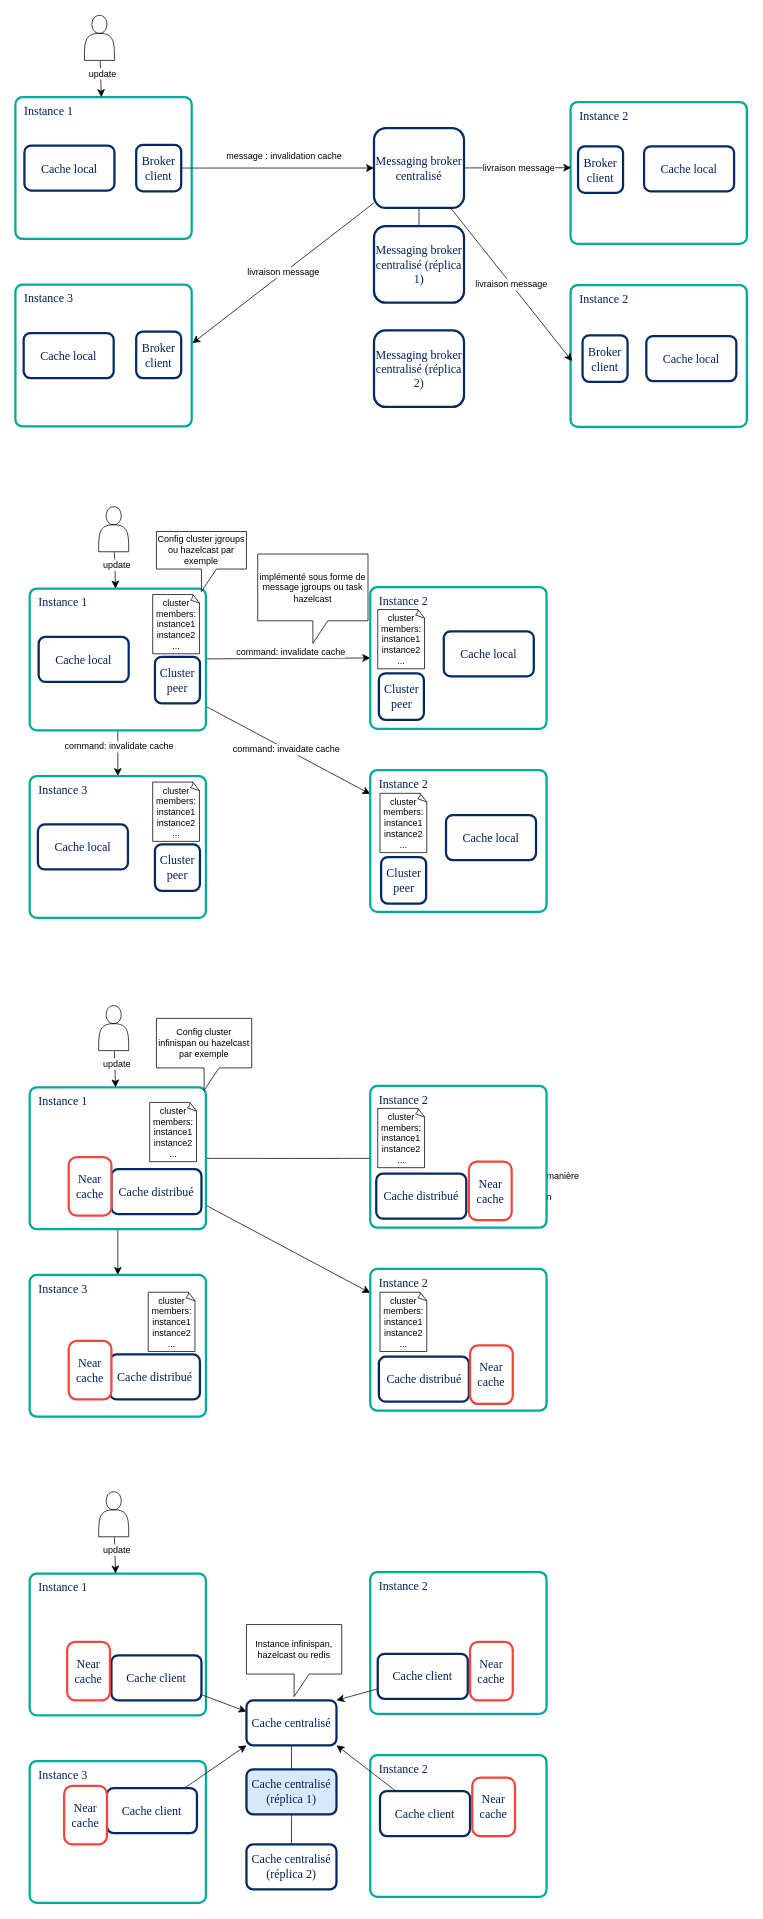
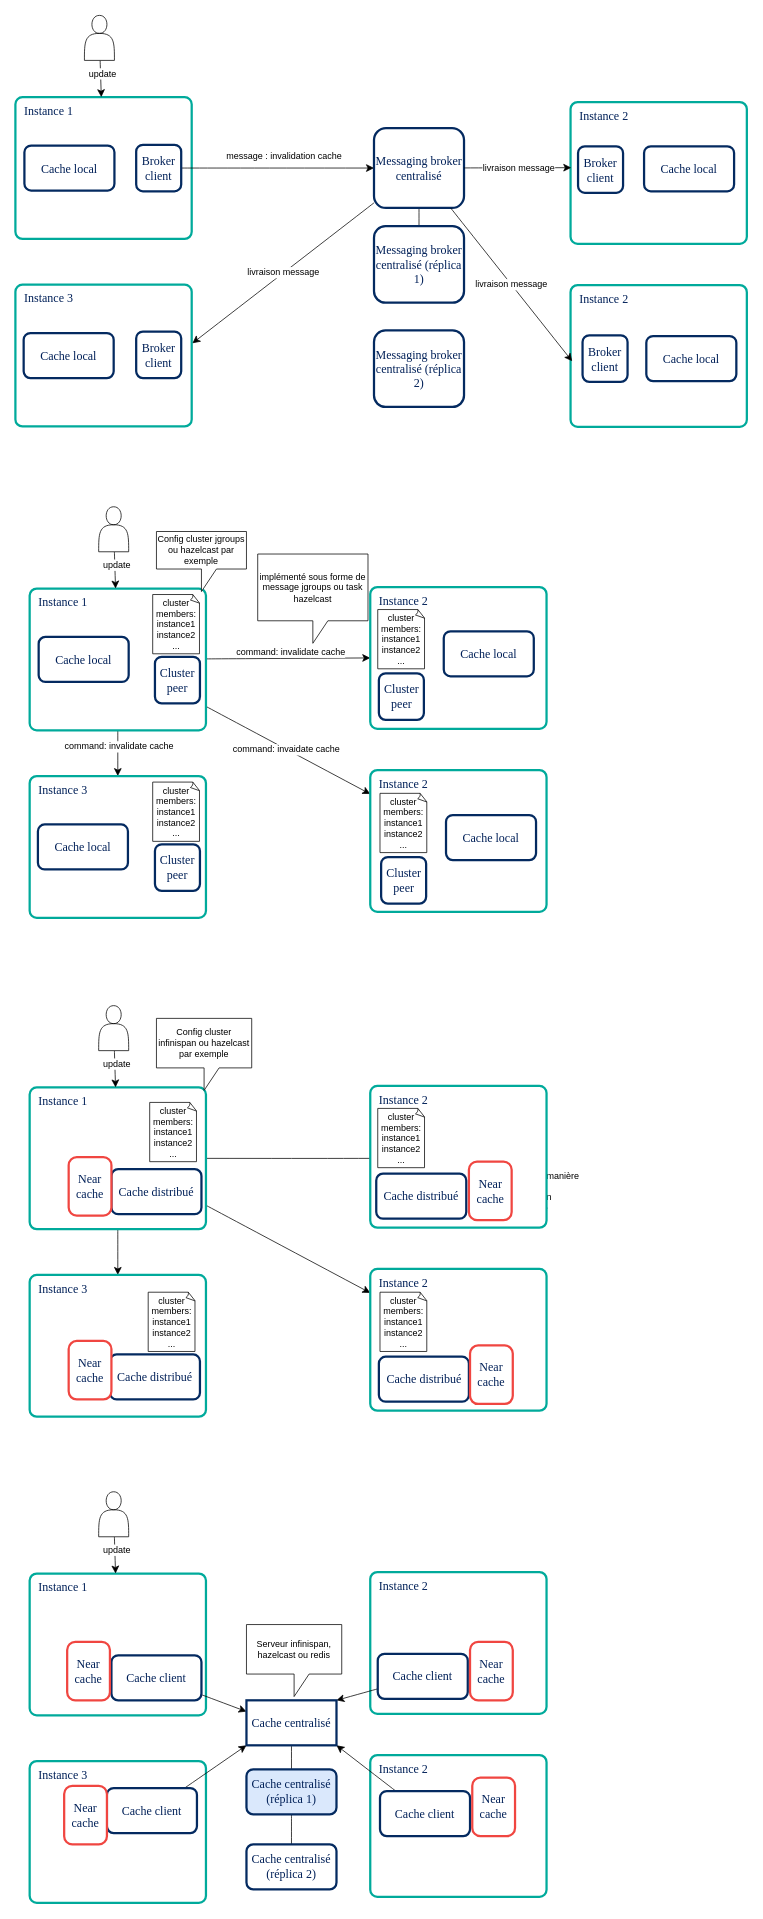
node "Instance infinispan, hazelcast ou redis": label "Instance infinispan, hazelcast ou redis" -> "Serveur infinispan, hazelcast ou redis"
node "Cache centralisé": shape rounded rectangle -> rectangle
